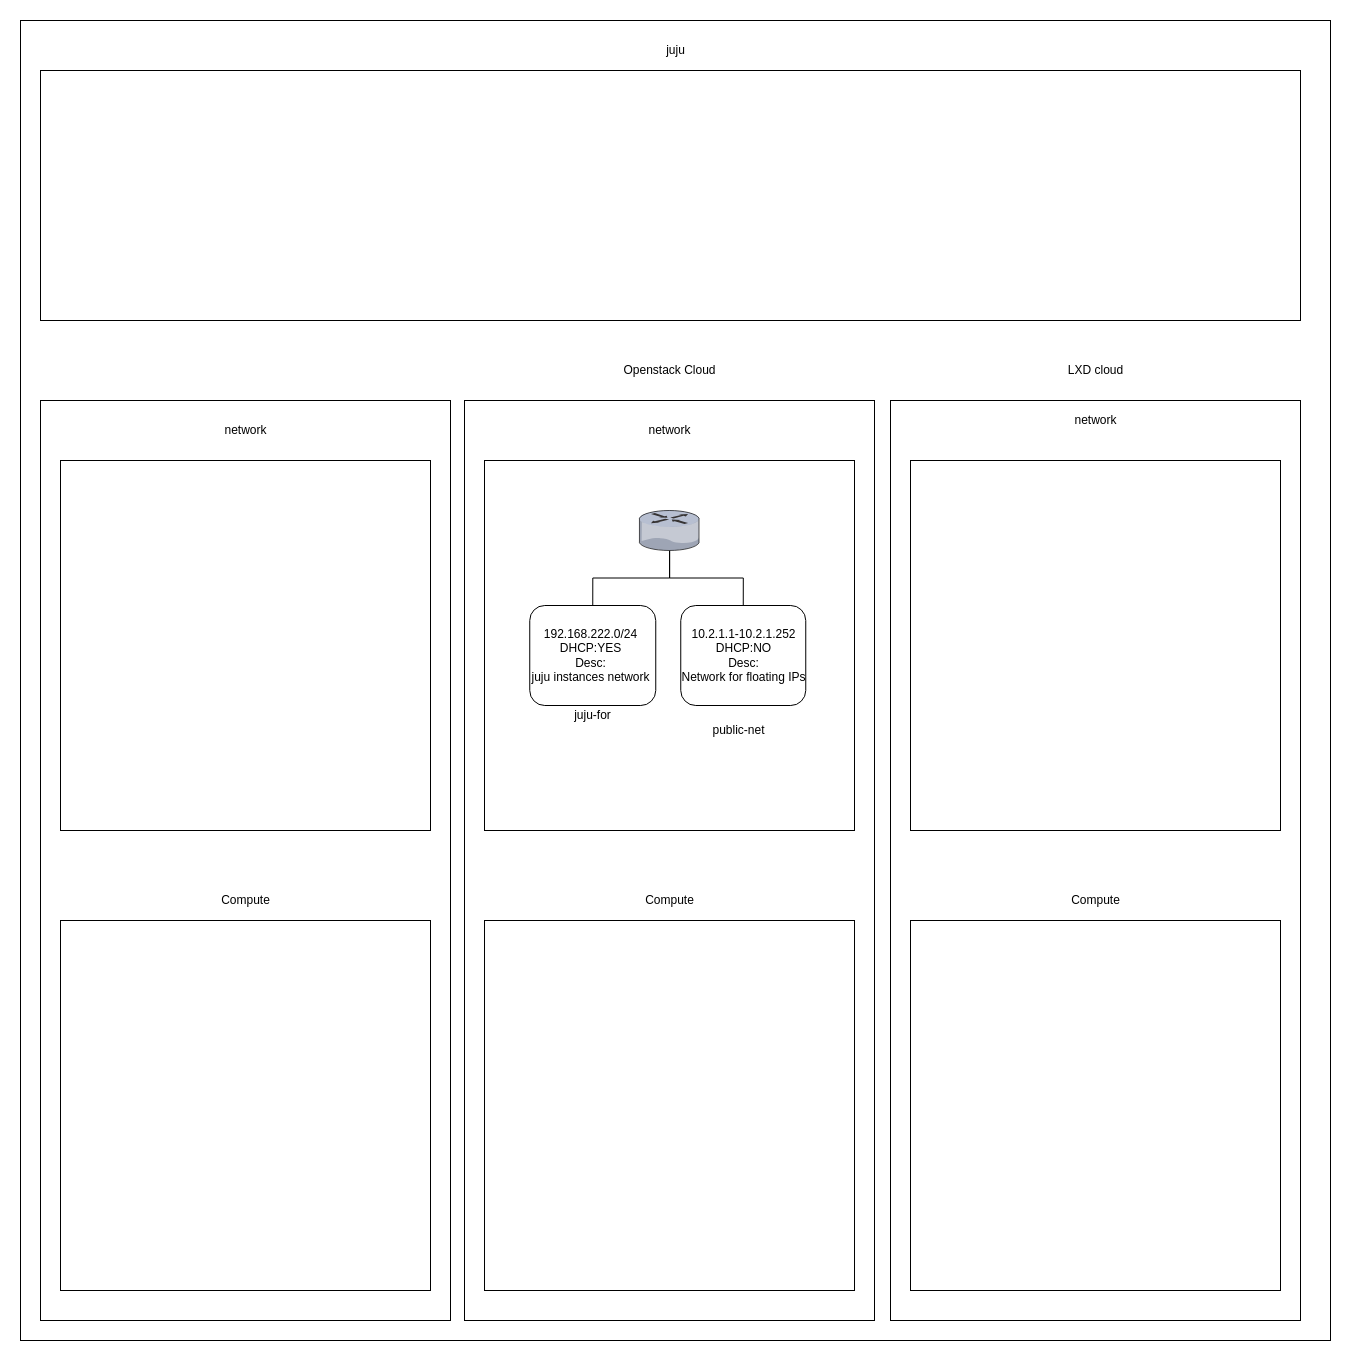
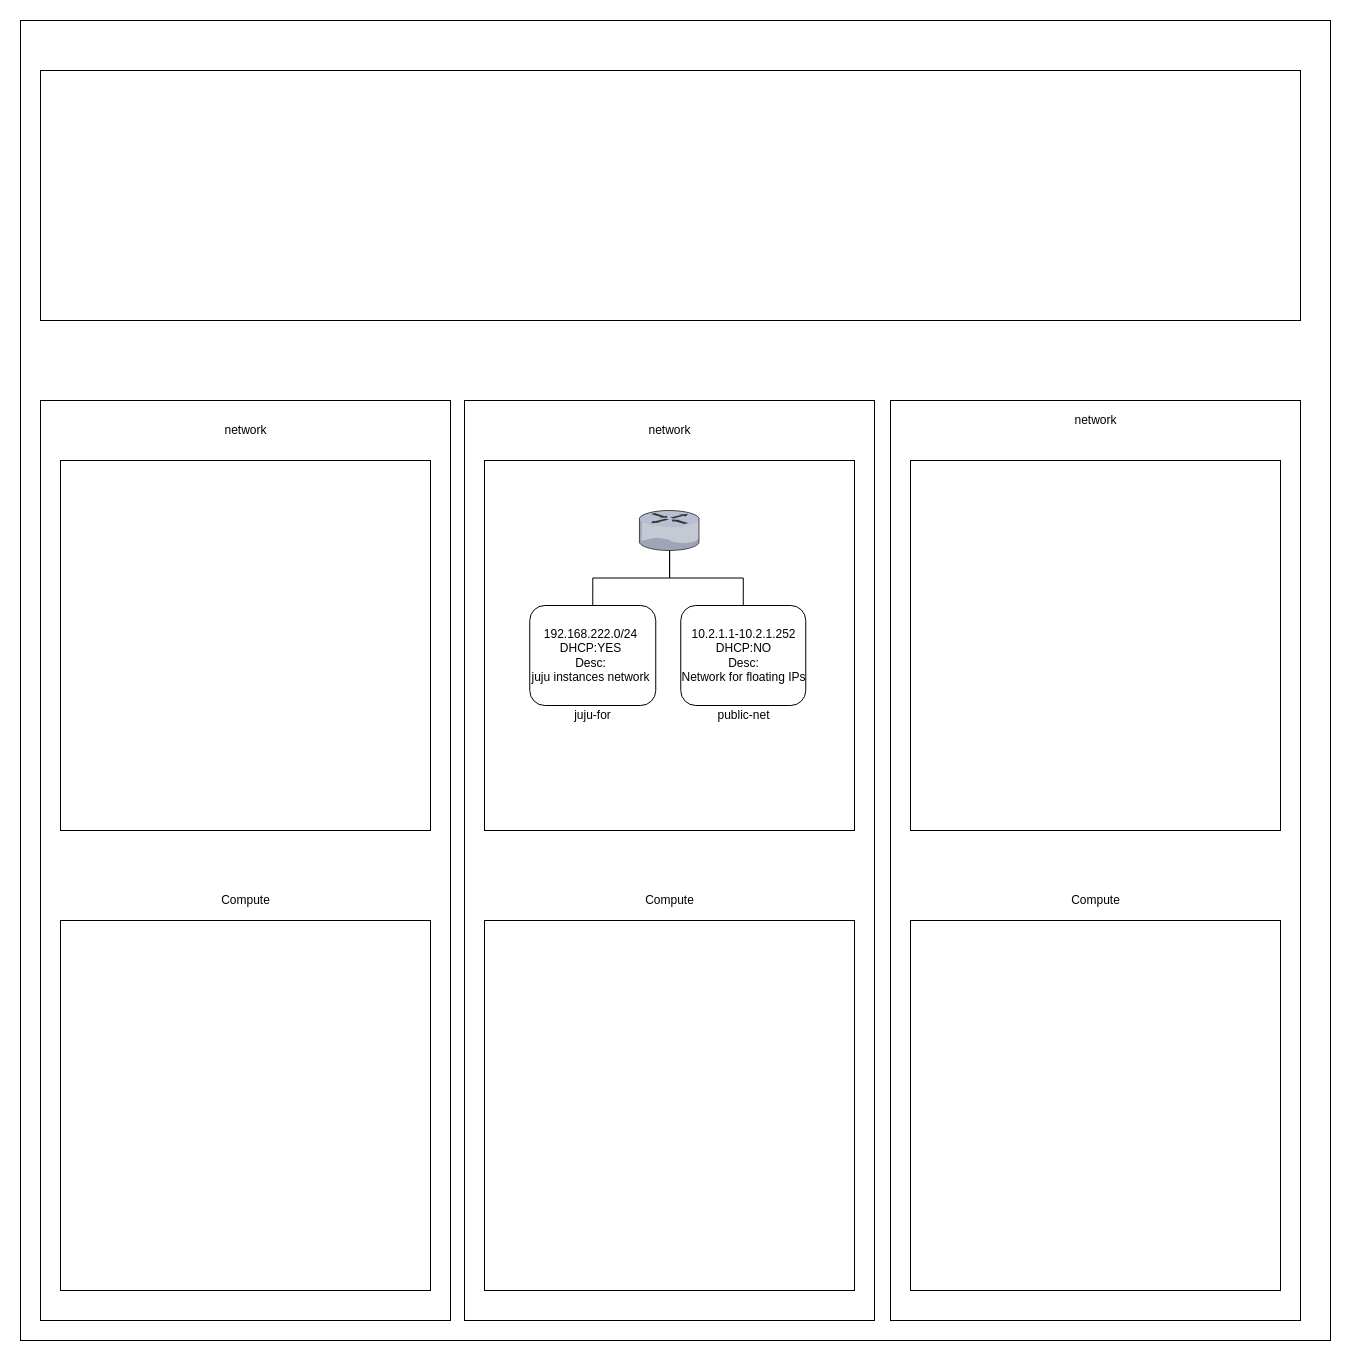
node "juju": removed
node "Openstack Cloud": removed
node "LXD cloud": removed
node "public-net": moved (738, 731) -> (743, 716)
